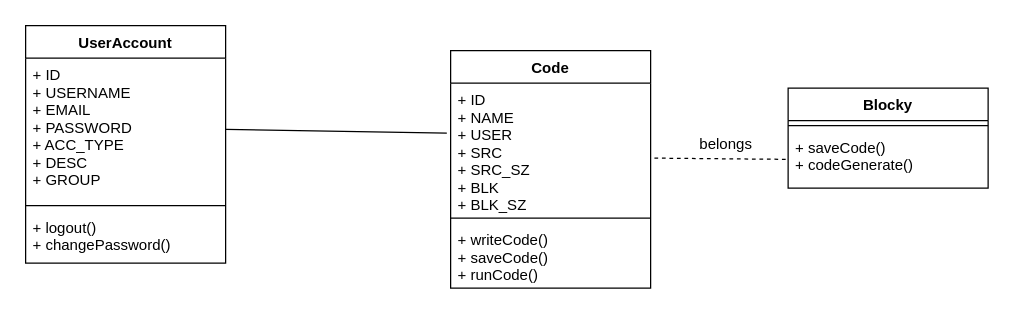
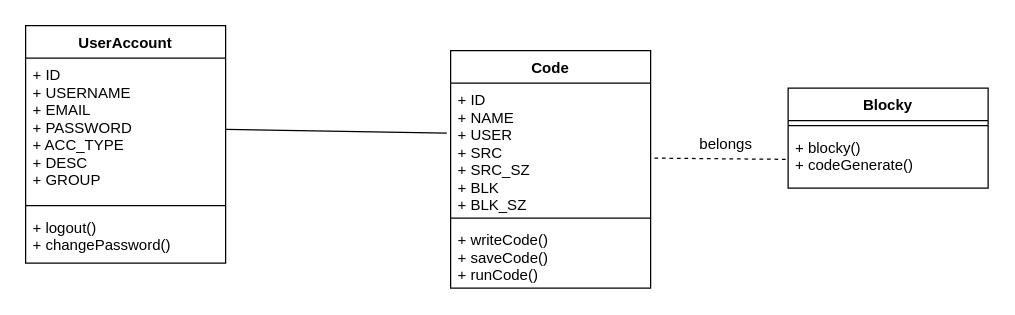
node "+ saveCode() + codeGenerate()": label "+ saveCode() + codeGenerate()" -> "+ blocky() + codeGenerate()"
